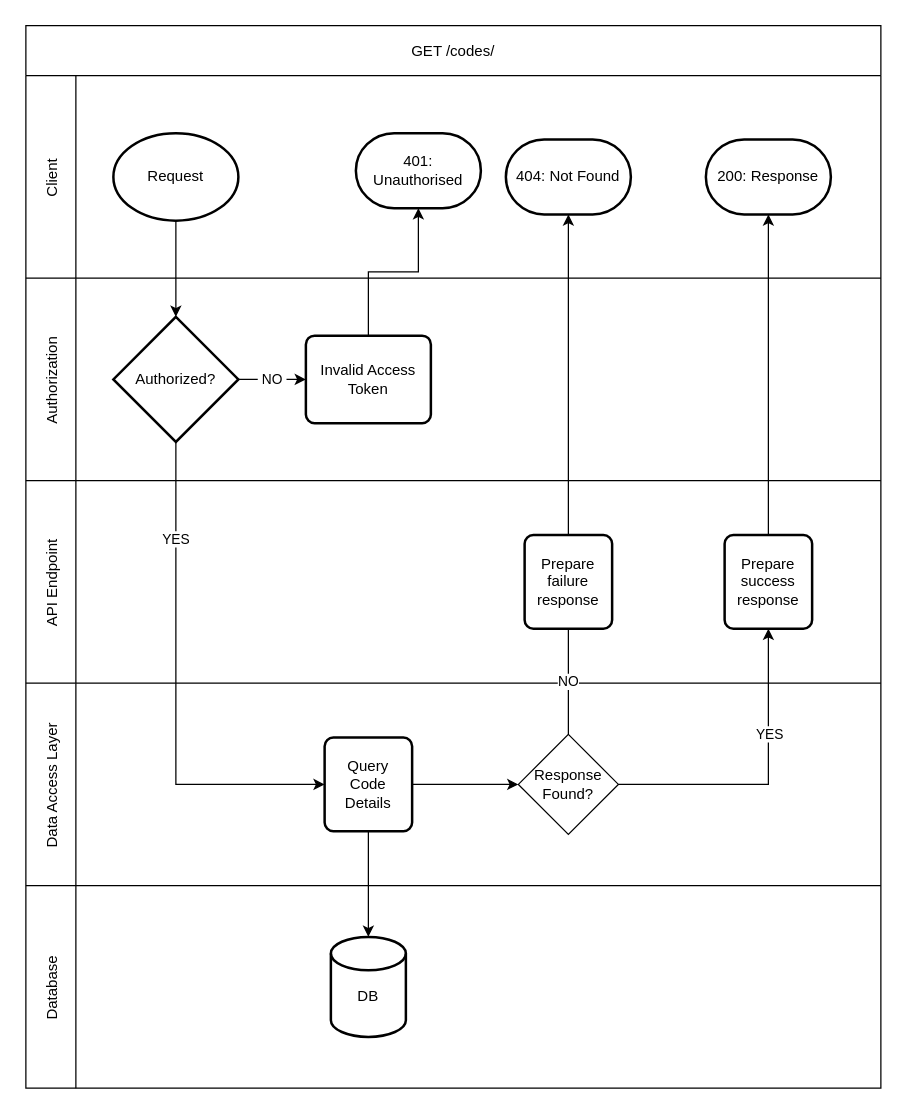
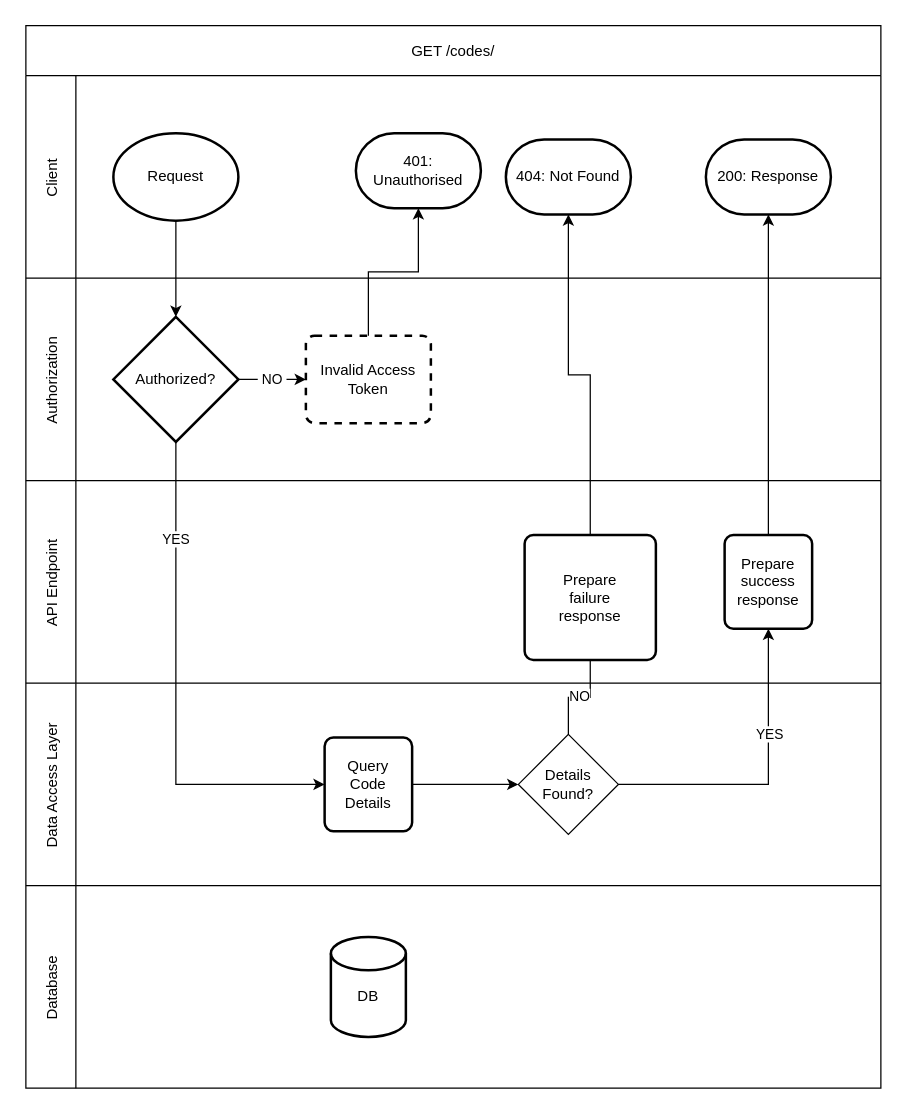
node "Invalid Access Token": style solid -> dashed
node "Prepare failure response": size 88x94 -> 131x125
node "Response Found?": label "Response Found?" -> "Details Found?"
edge "Query Code Details" -> "DB": removed
